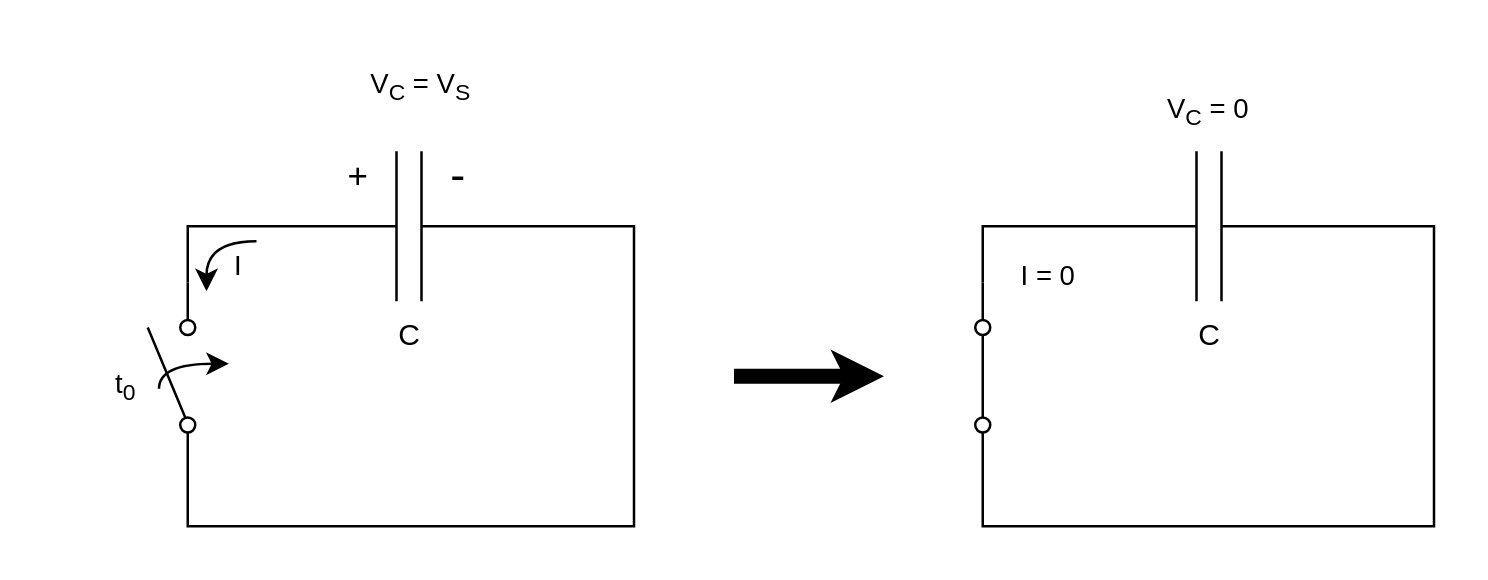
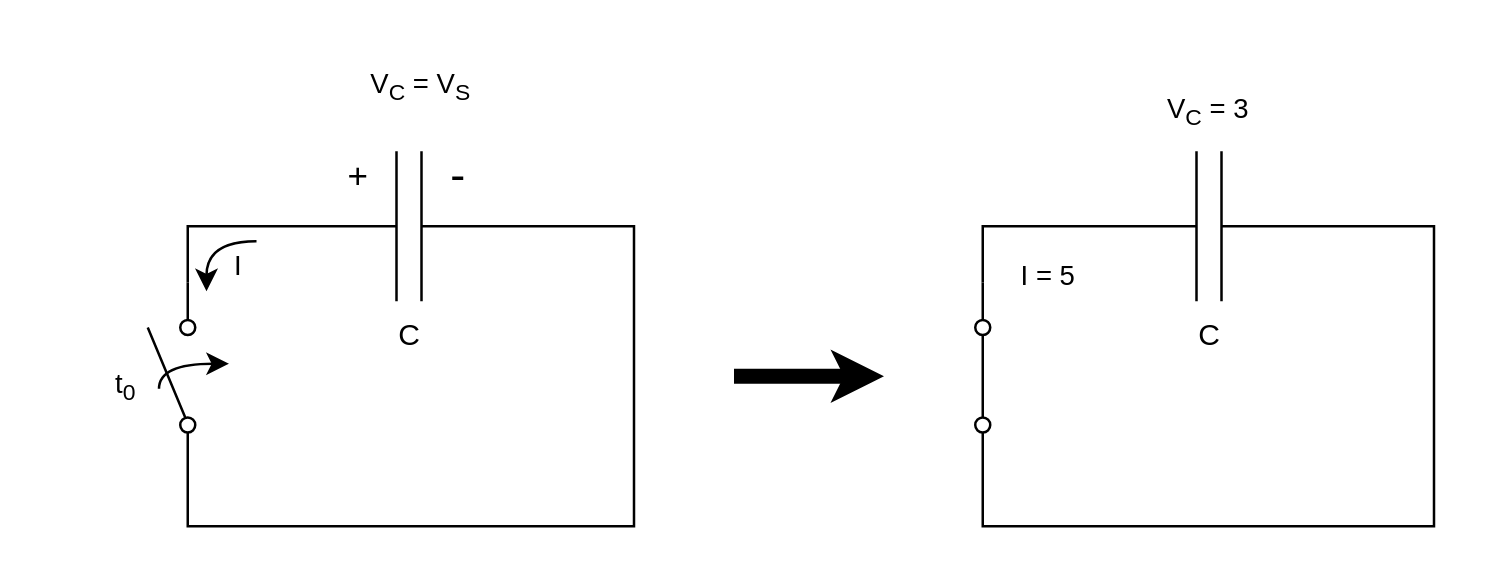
node "VC = 0": label "VC = 0" -> "VC = 3"
node "I = 0": label "I = 0" -> "I = 5"
